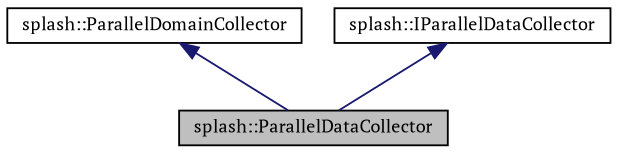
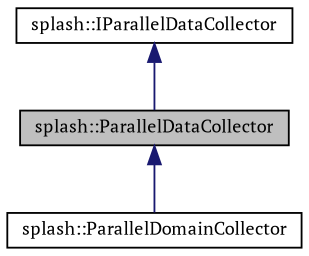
edge "splash::ParallelDataCollector" -> "splash::ParallelDomainCollector": reversed
